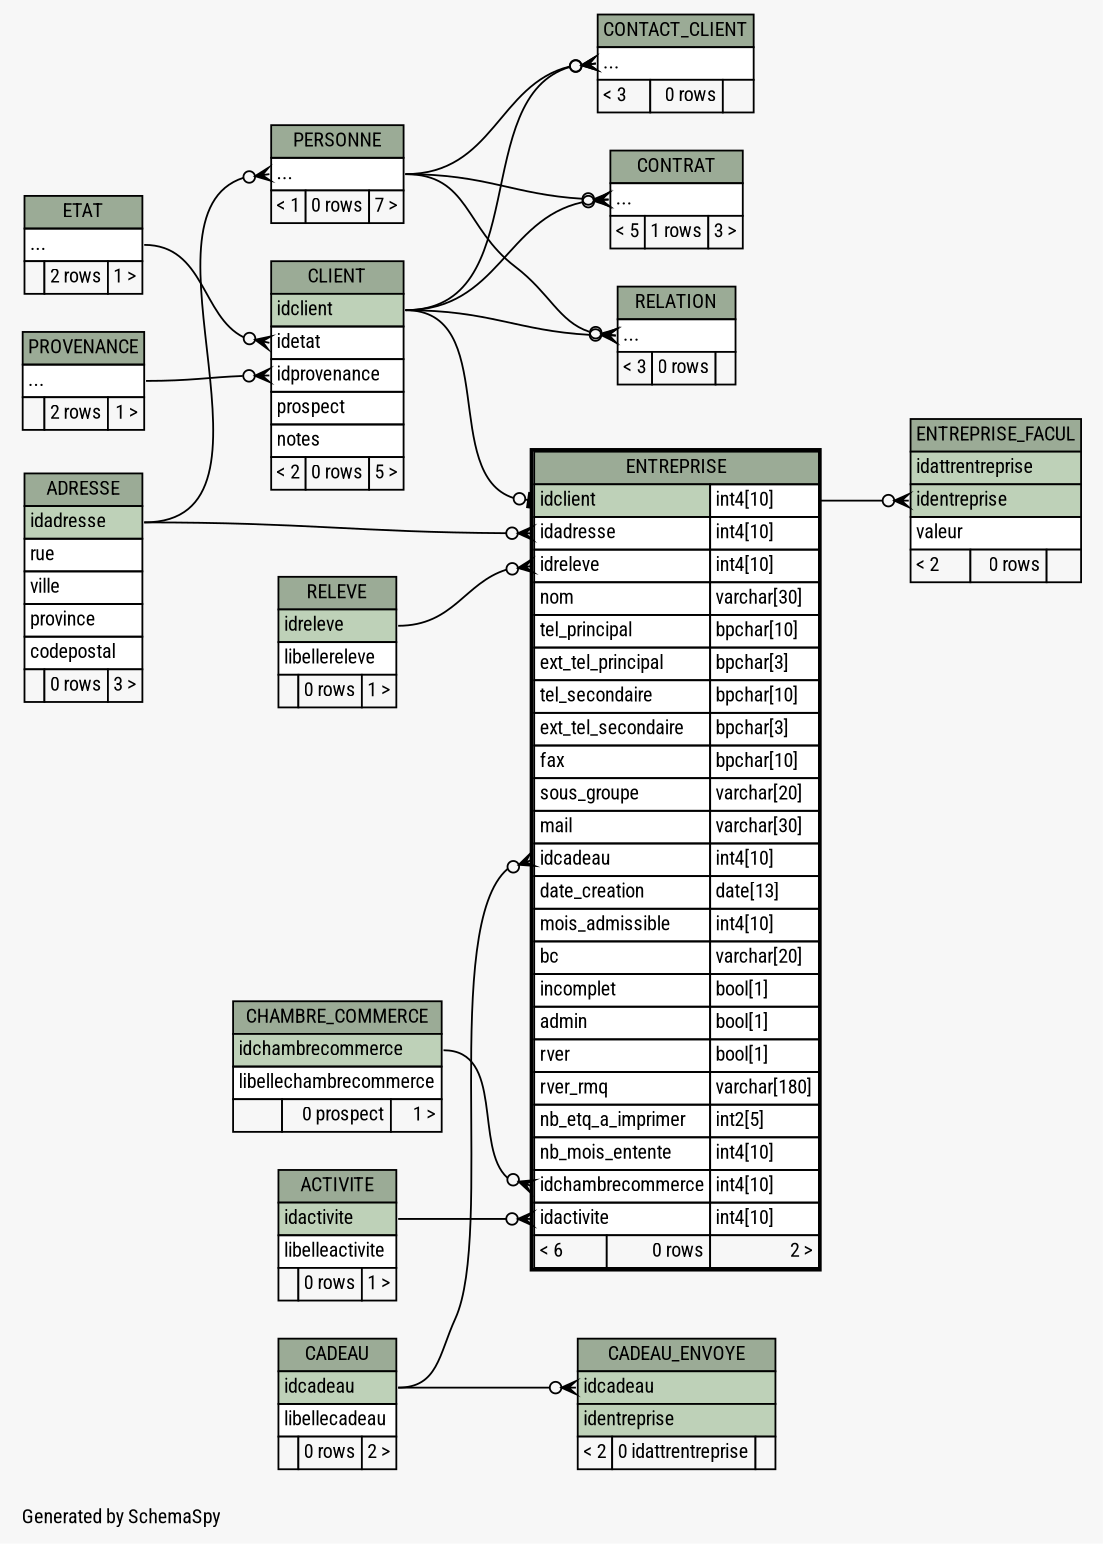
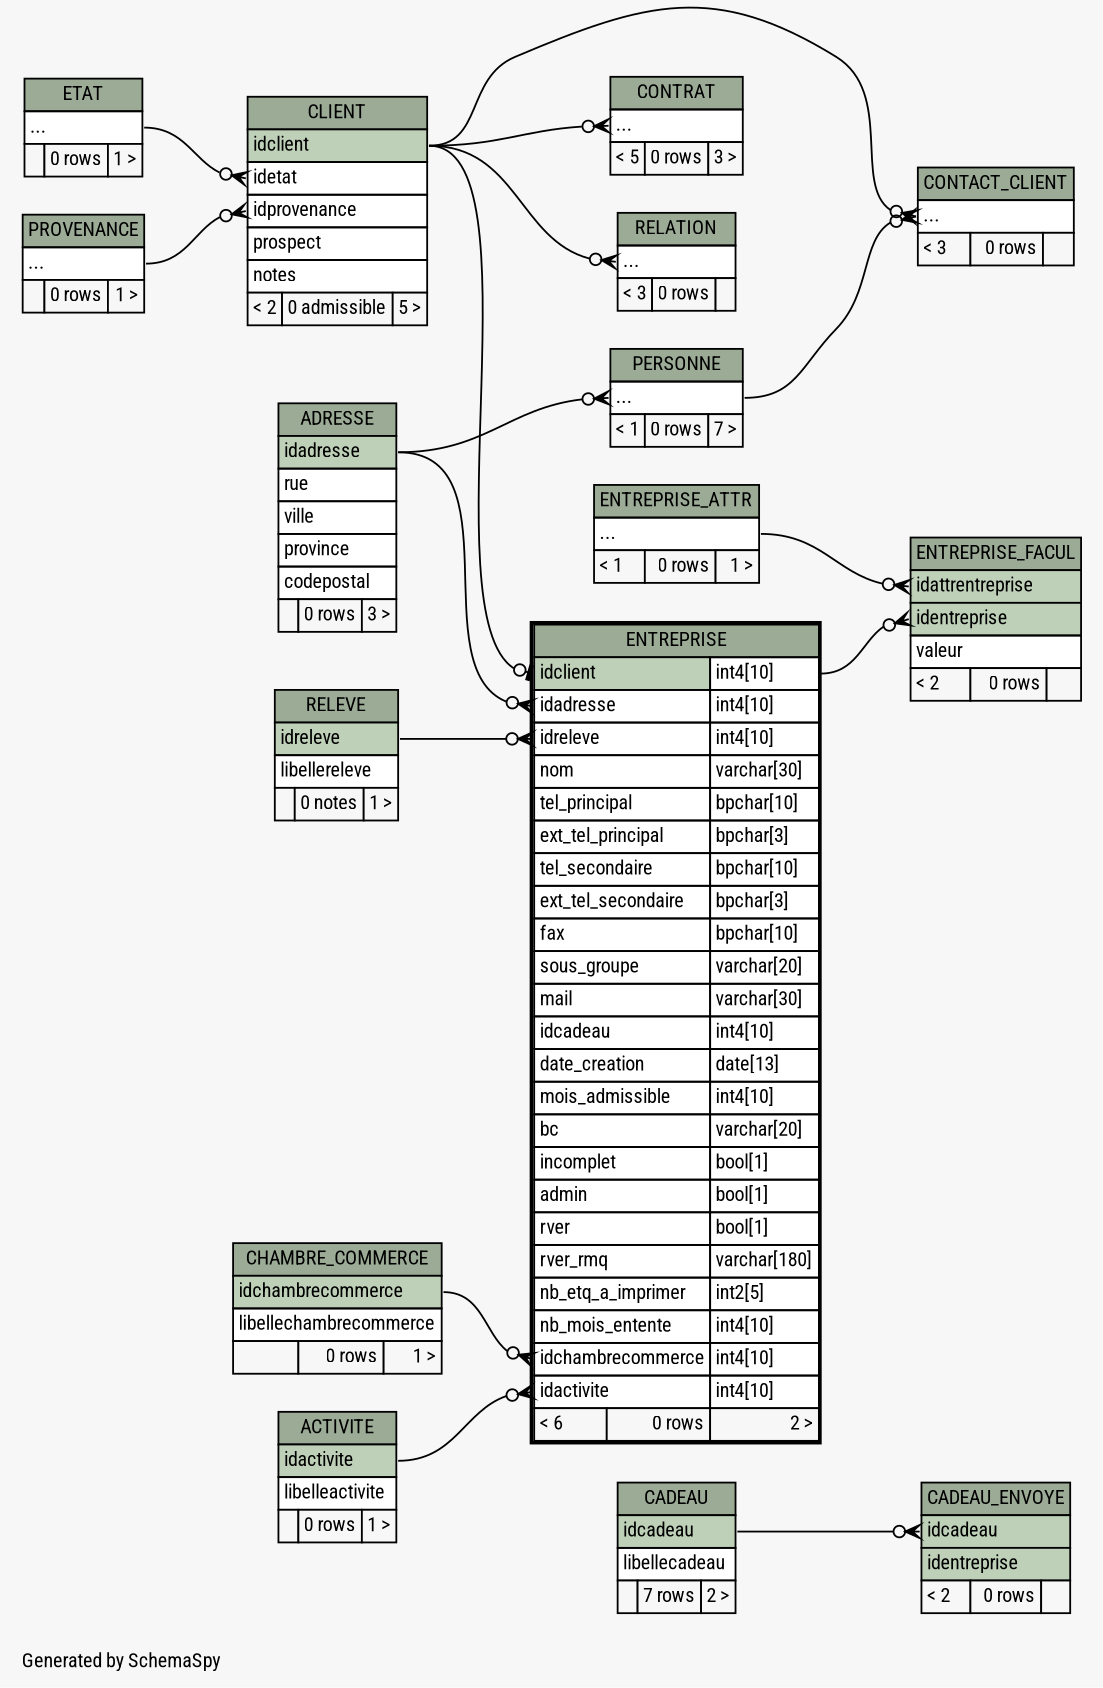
edge "PERSONNE" -> "CONTRAT": removed
node "CONTRAT": text "1 rows" -> "0 rows"
edge "PERSONNE" -> "RELATION": removed
node "ETAT": text "2 rows" -> "0 rows"
node "PROVENANCE": text "2 rows" -> "0 rows"
node "CLIENT": text "0 rows" -> "0 admissible"
node "ENTREPRISE_ATTR": added
node "RELEVE": text "0 rows" -> "0 notes"
node "CHAMBRE_COMMERCE": text "0 prospect" -> "0 rows"
edge "CADEAU" -> "ENTREPRISE": removed
node "CADEAU": text "0 rows" -> "7 rows"
node "CADEAU_ENVOYE": text "0 idattrentreprise" -> "0 rows"
